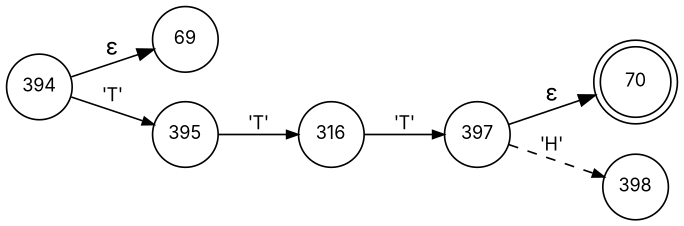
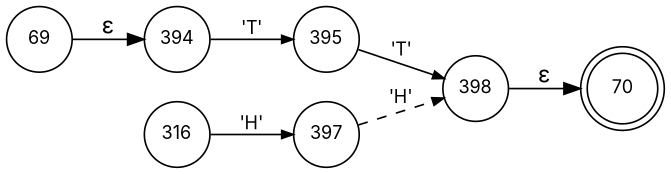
edge "394" -> "69": reversed
edge "397" -> "70": now "398" -> "70"
edge "316" -> "397": label "'T'" -> "'H'"
edge "395" -> "316": now "395" -> "398"
